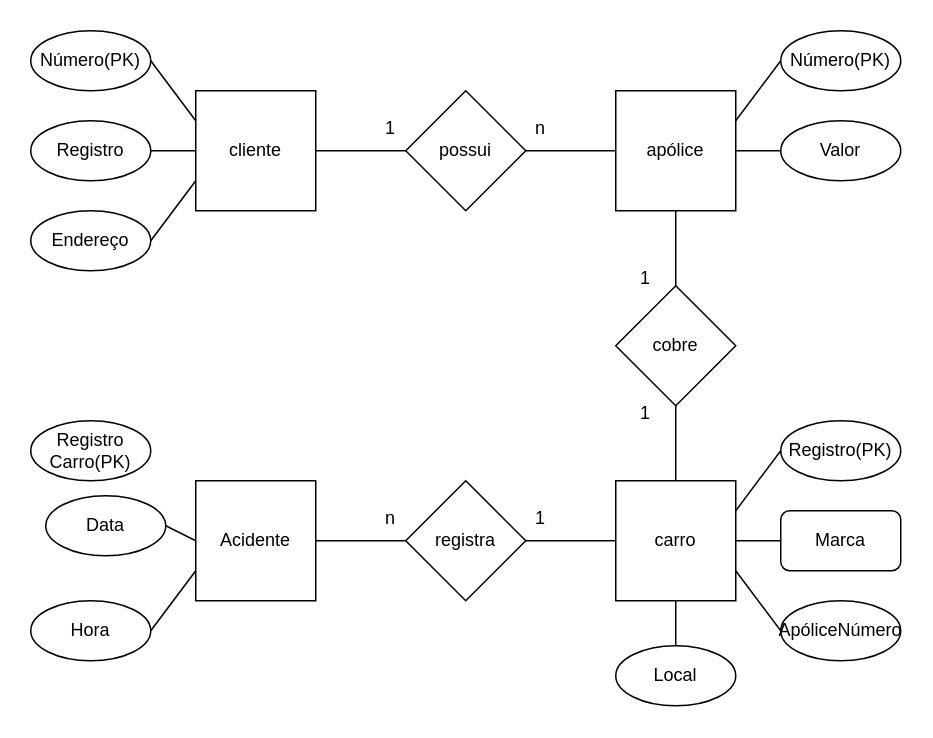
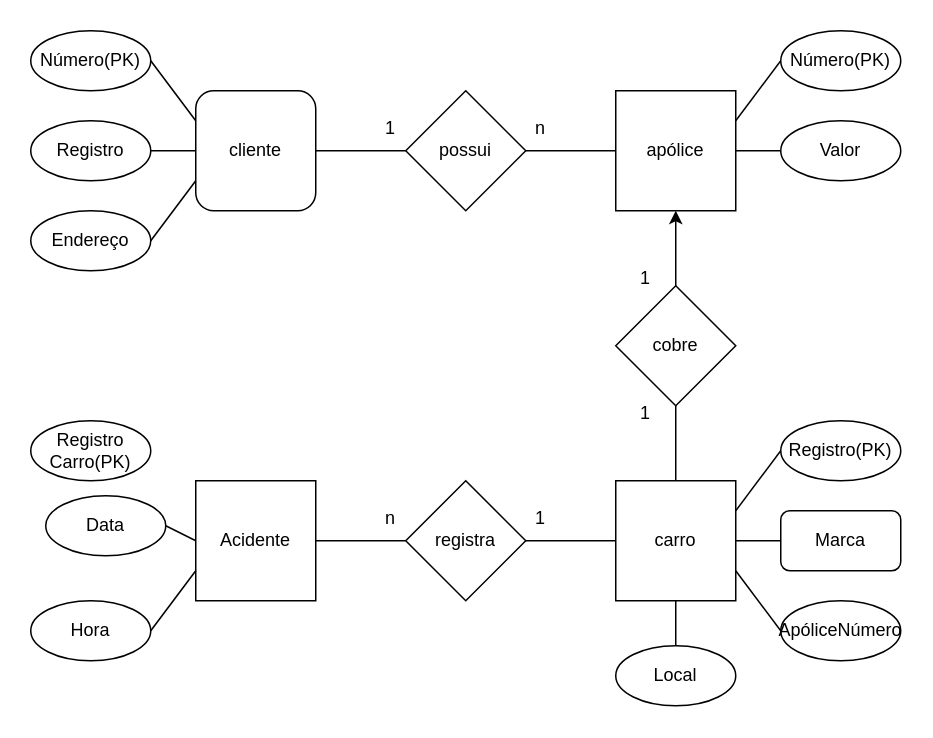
node "cliente": shape rectangle -> rounded rectangle
edge "apólice" -- "cobre": arrowhead none -> classic
